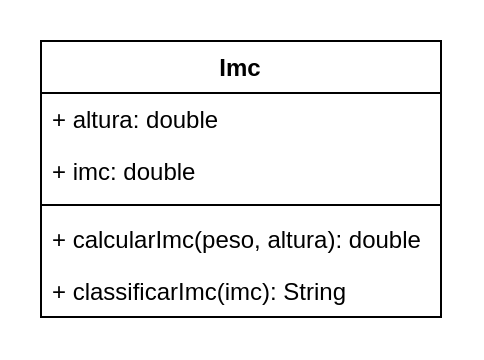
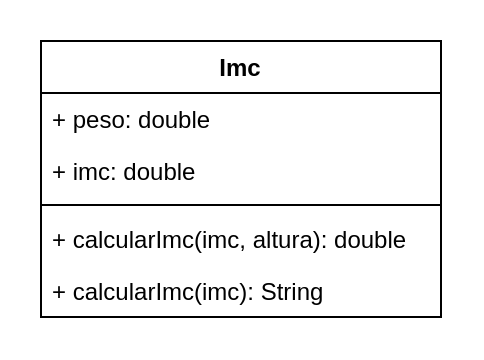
node "+ altura: double": label "+ altura: double" -> "+ peso: double"
node "+ calcularImc(peso, altura): double": label "+ calcularImc(peso, altura): double" -> "+ calcularImc(imc, altura): double"
node "+ classificarImc(imc): String": label "+ classificarImc(imc): String" -> "+ calcularImc(imc): String"
